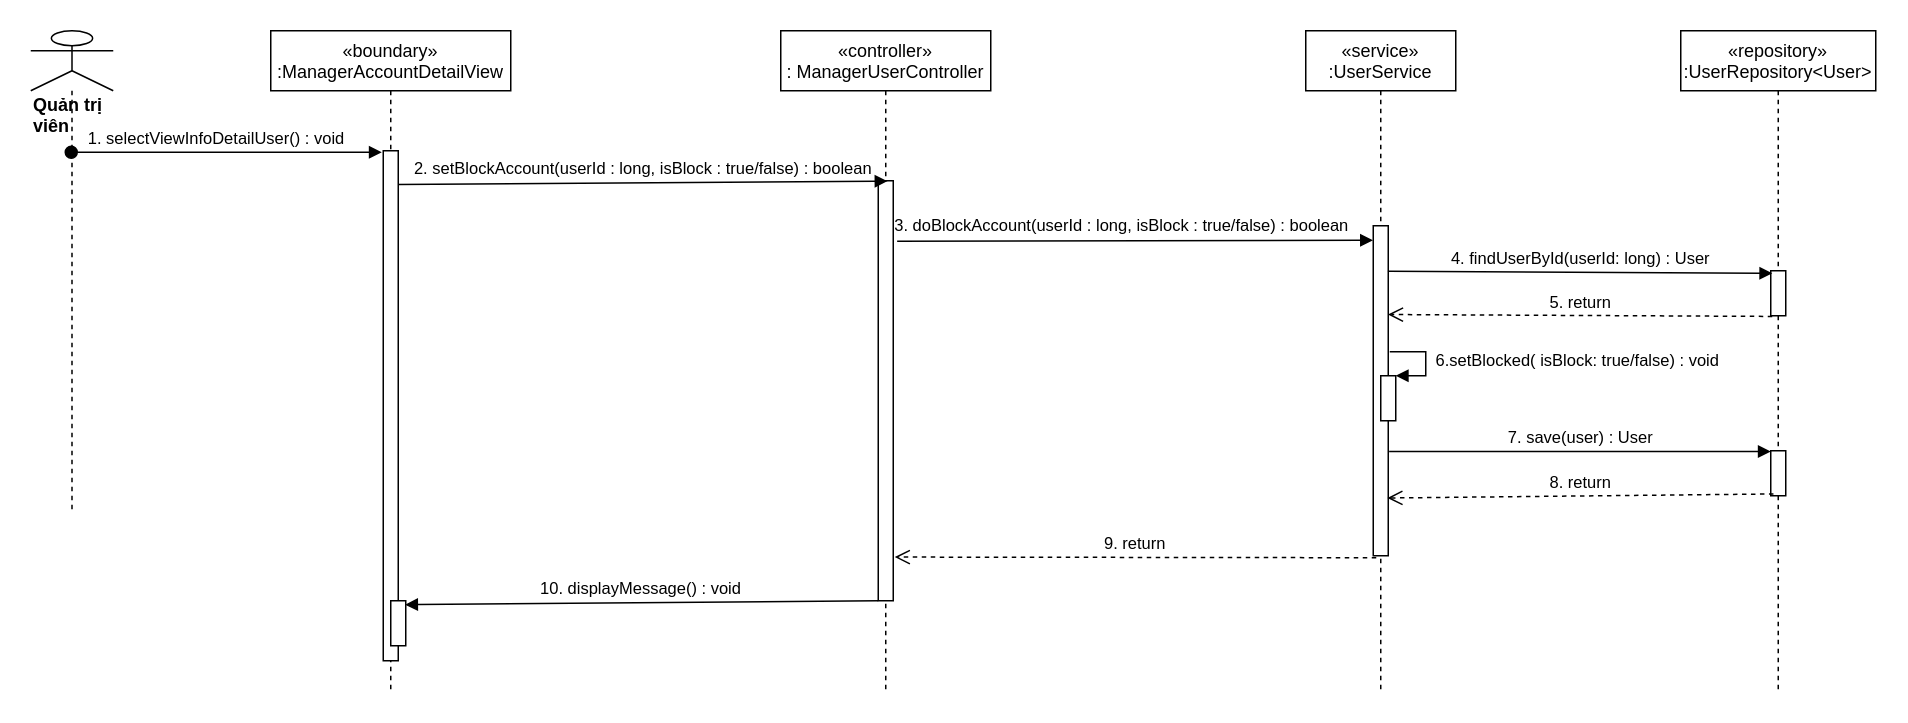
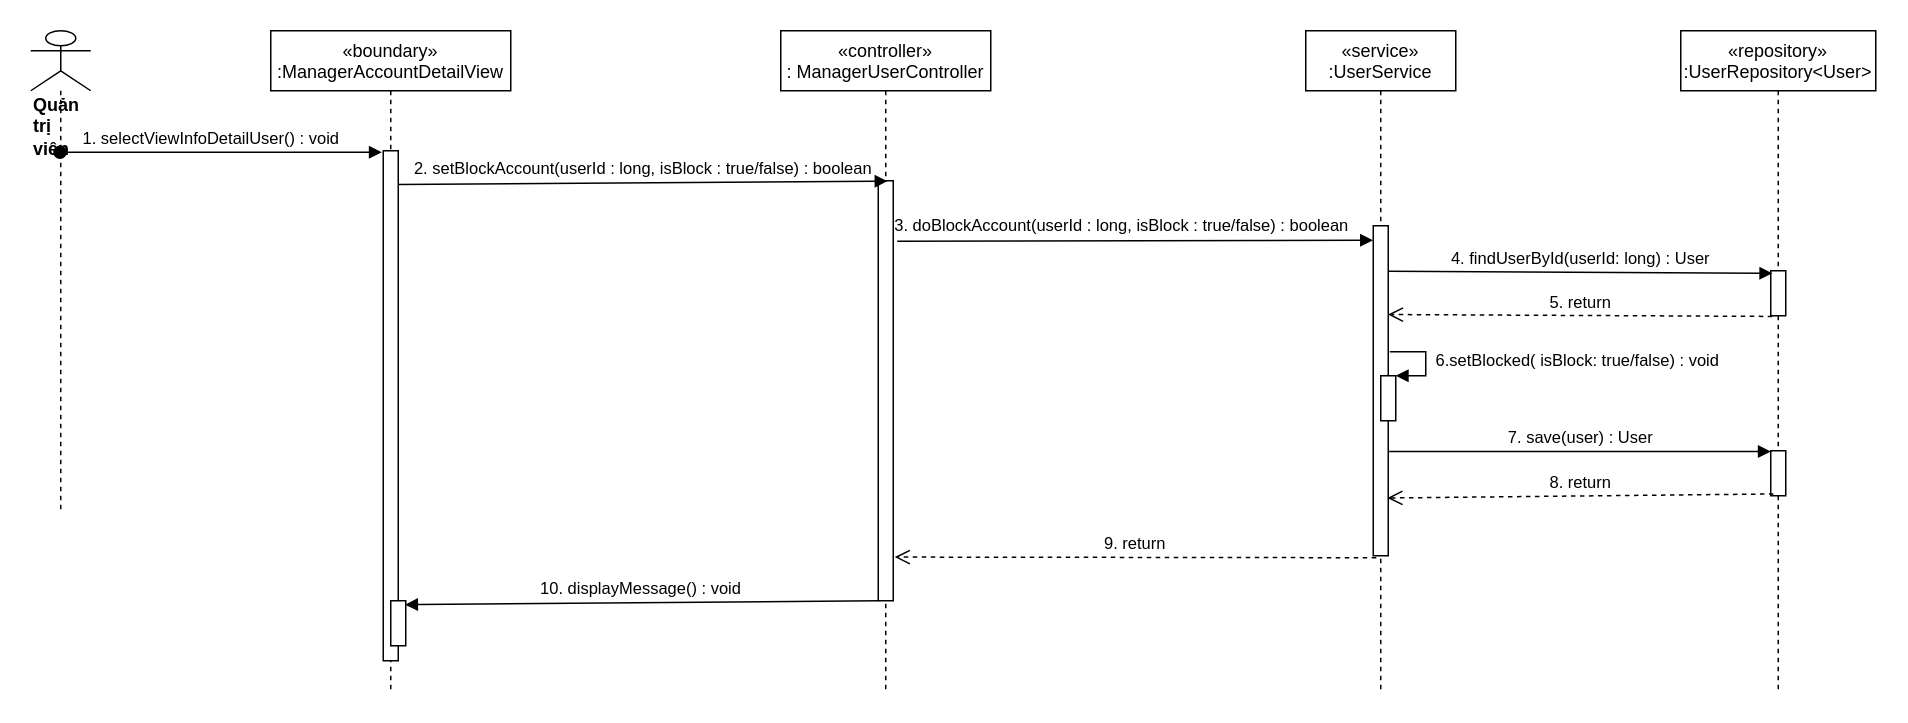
node "Quản trị viên": size 83x480 -> 60x480
